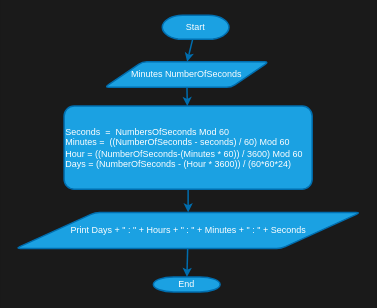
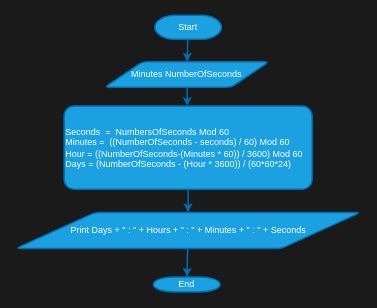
node "Start": moved (196, 27) -> (188, 27)
